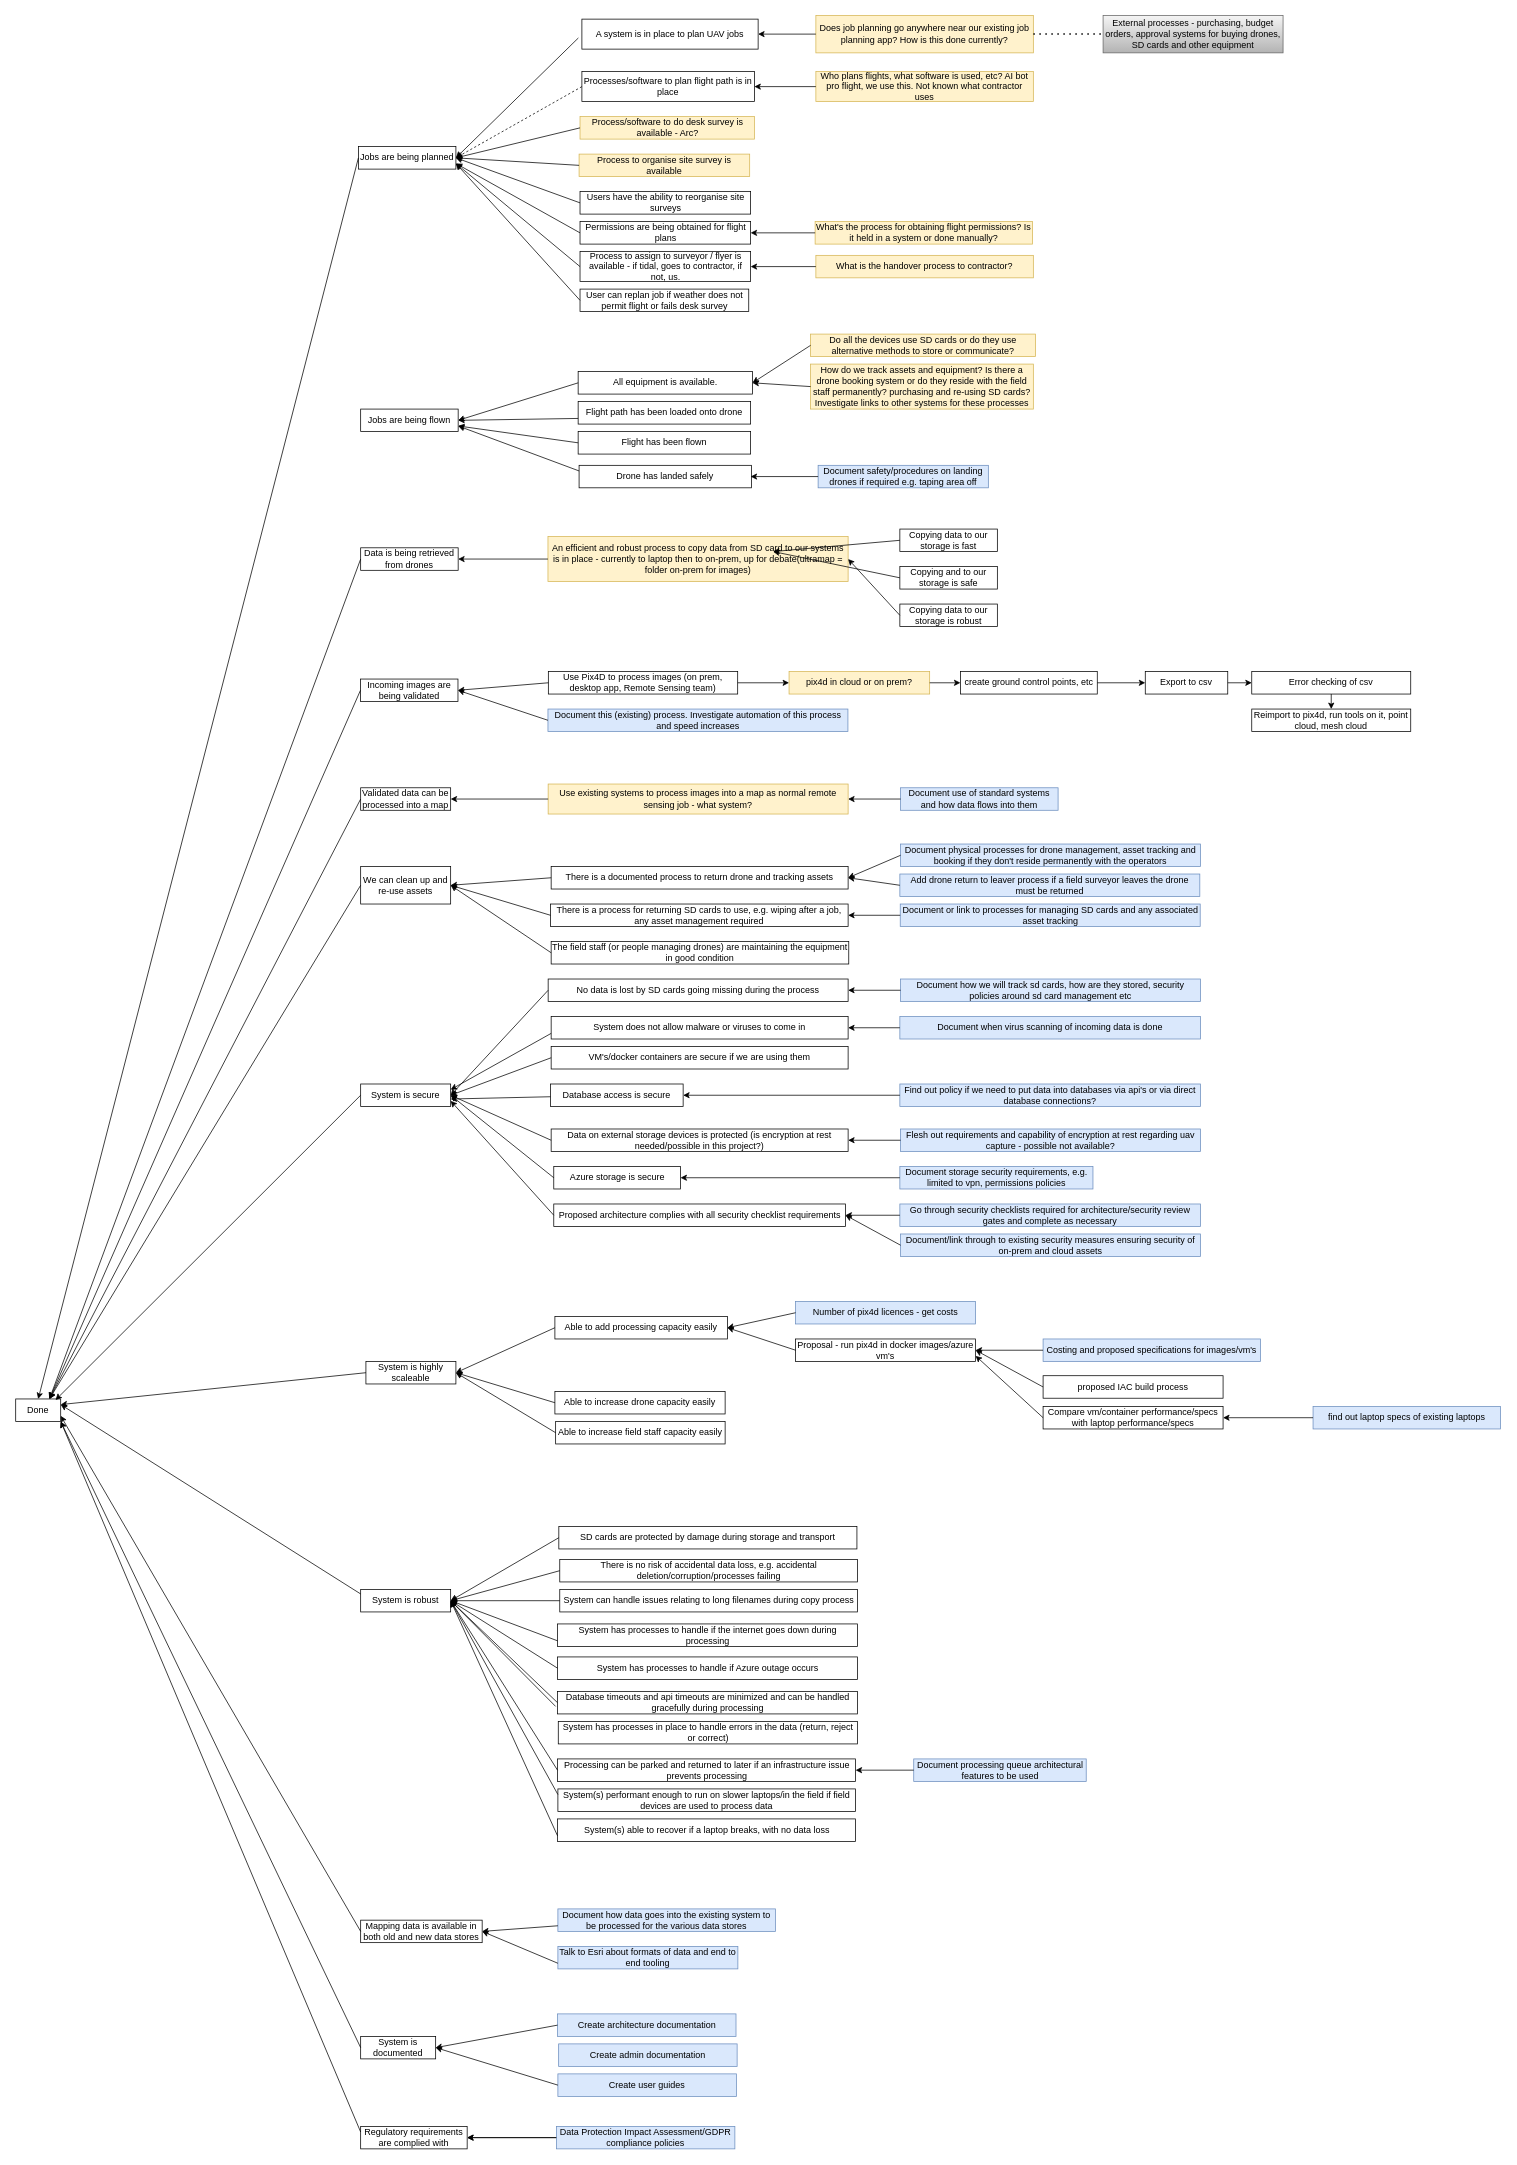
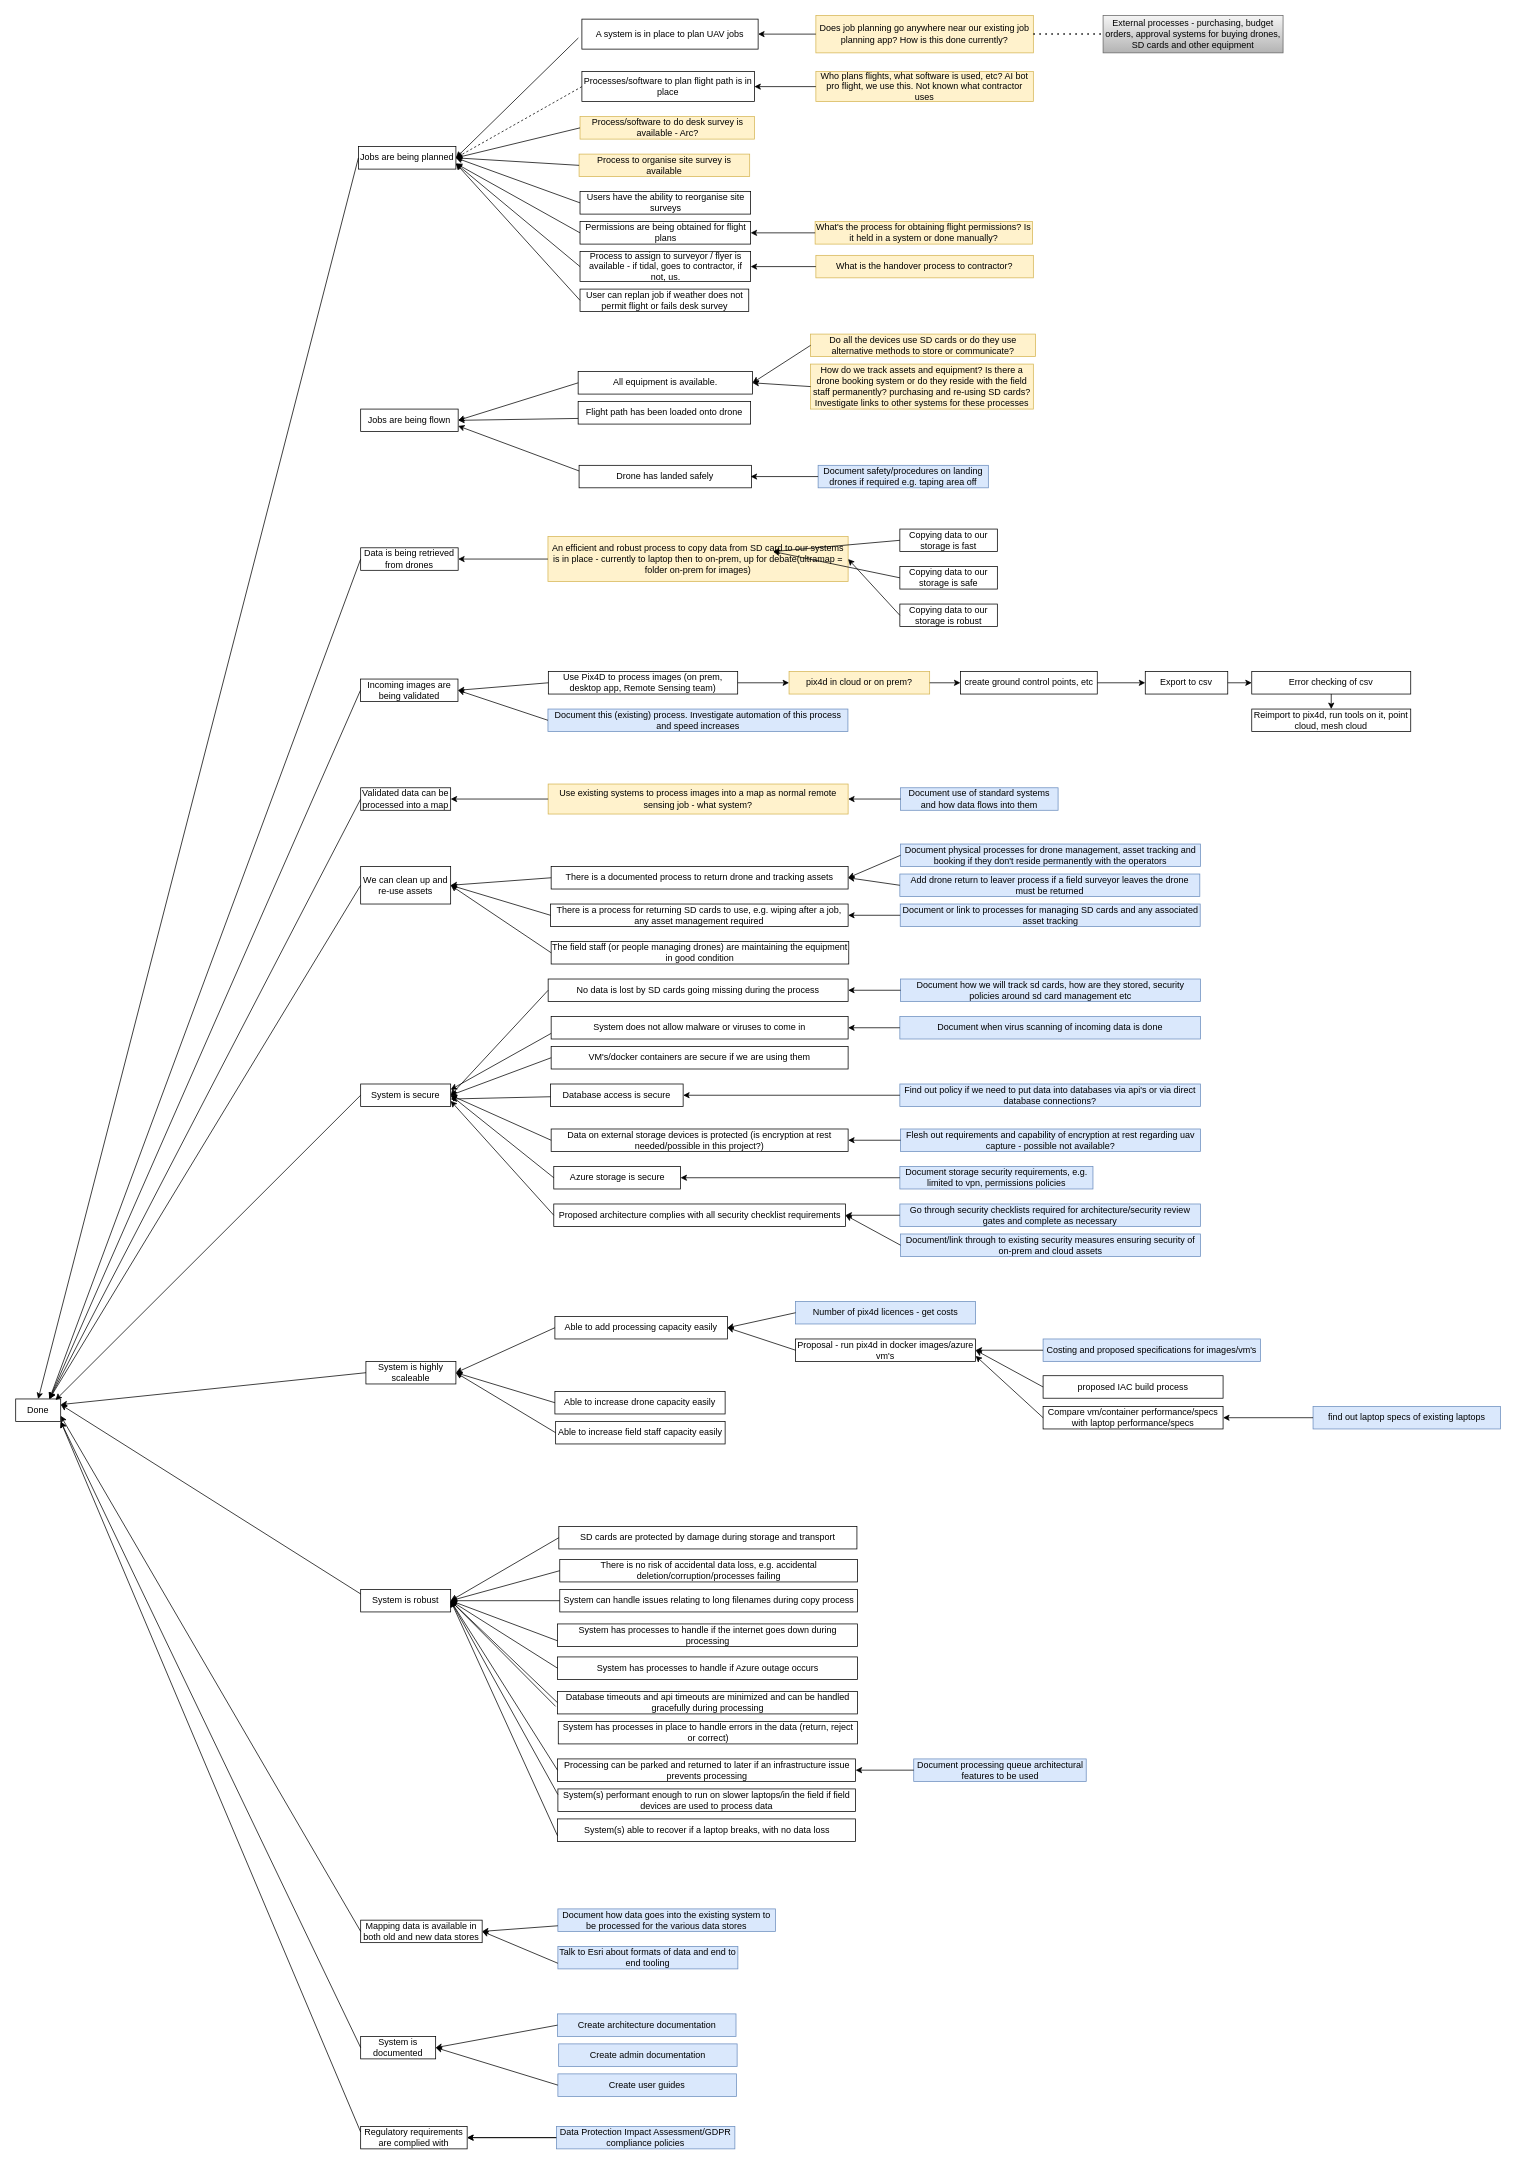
edge "Flight has been flown" -> "Jobs are being flown": removed
node "Flight has been flown": removed
node "Copying and to our storage is safe": label "Copying and to our storage is safe" -> "Copying data to our storage is safe"
